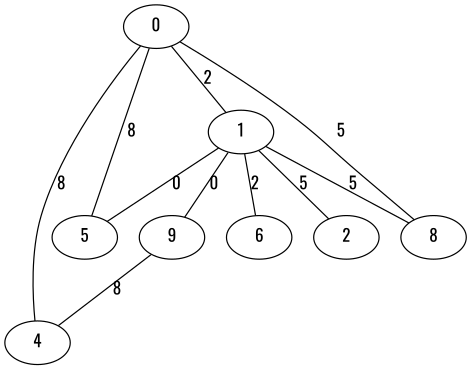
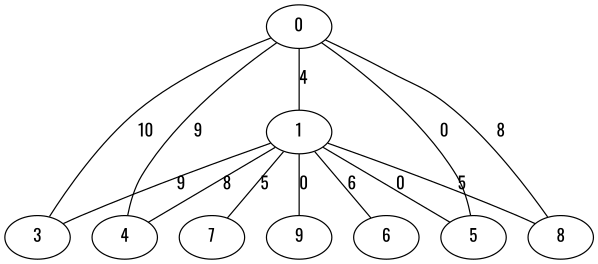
edge "0" -- "1": label "2" -> "4"
edge "0" -- "5": label "8" -> "0"
edge "0" -- "8": label "5" -> "8"
edge "0" -- "4": label "8" -> "9"
edge "1" -- "6": label "2" -> "6"
node "3": added
node "2": label "2" -> "7"
edge "9" -- "4": now "1" -- "4"
